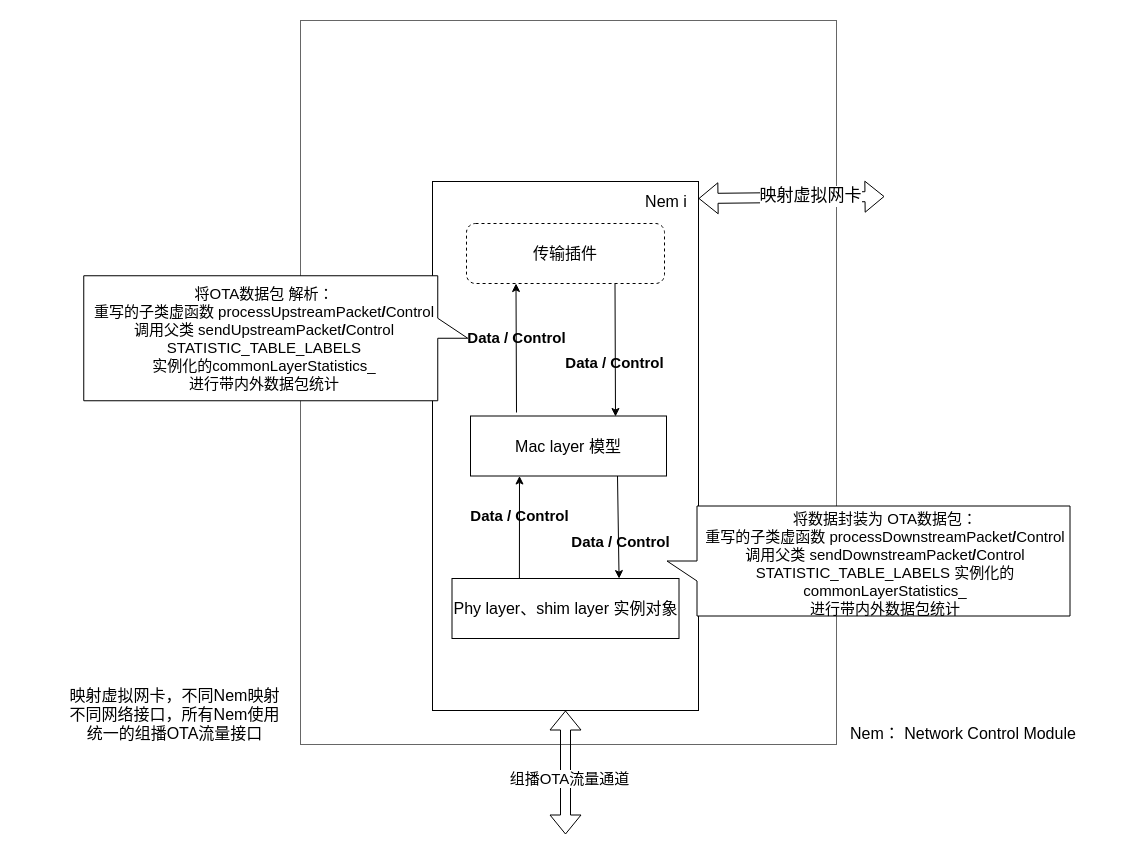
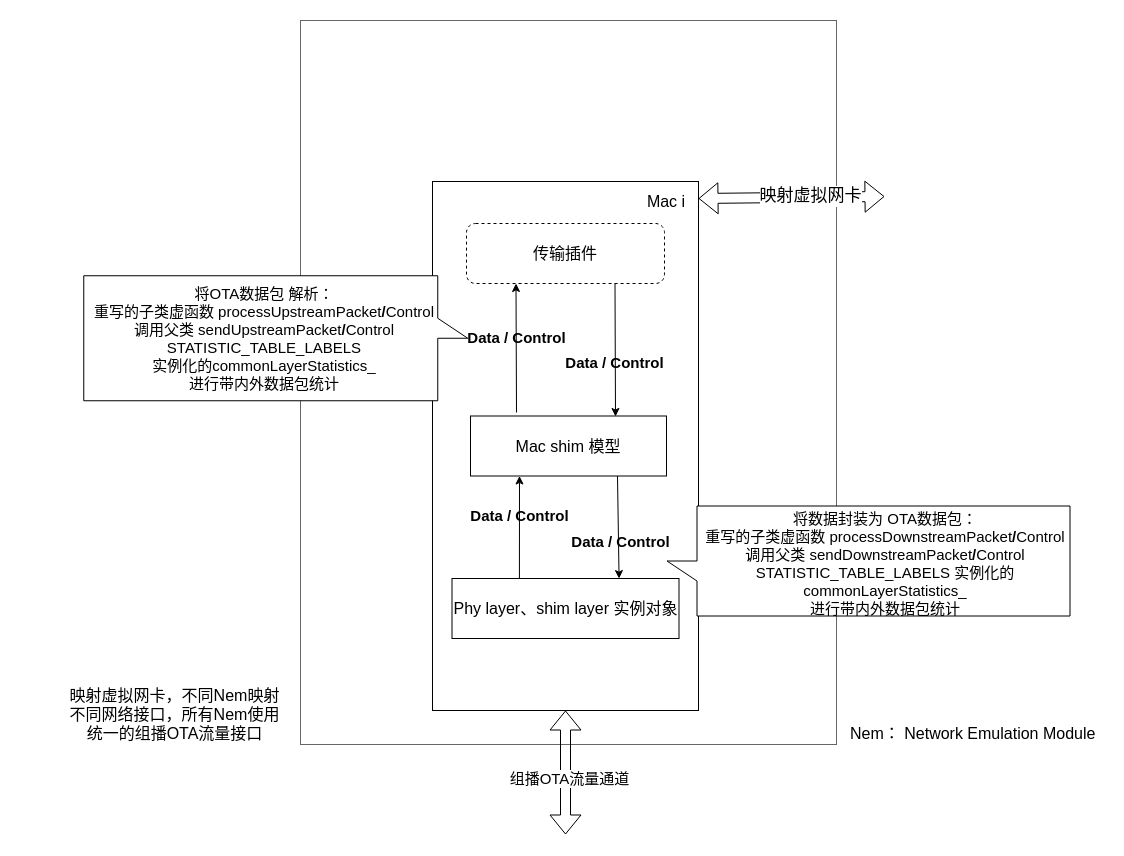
node "Nem i": label "Nem i" -> "Mac i"
node "Mac layer 模型": label "Mac layer 模型" -> "Mac shim 模型"
node "Nem： Network Control Module": label "Nem： Network Control Module" -> "Nem： Network Emulation Module"
